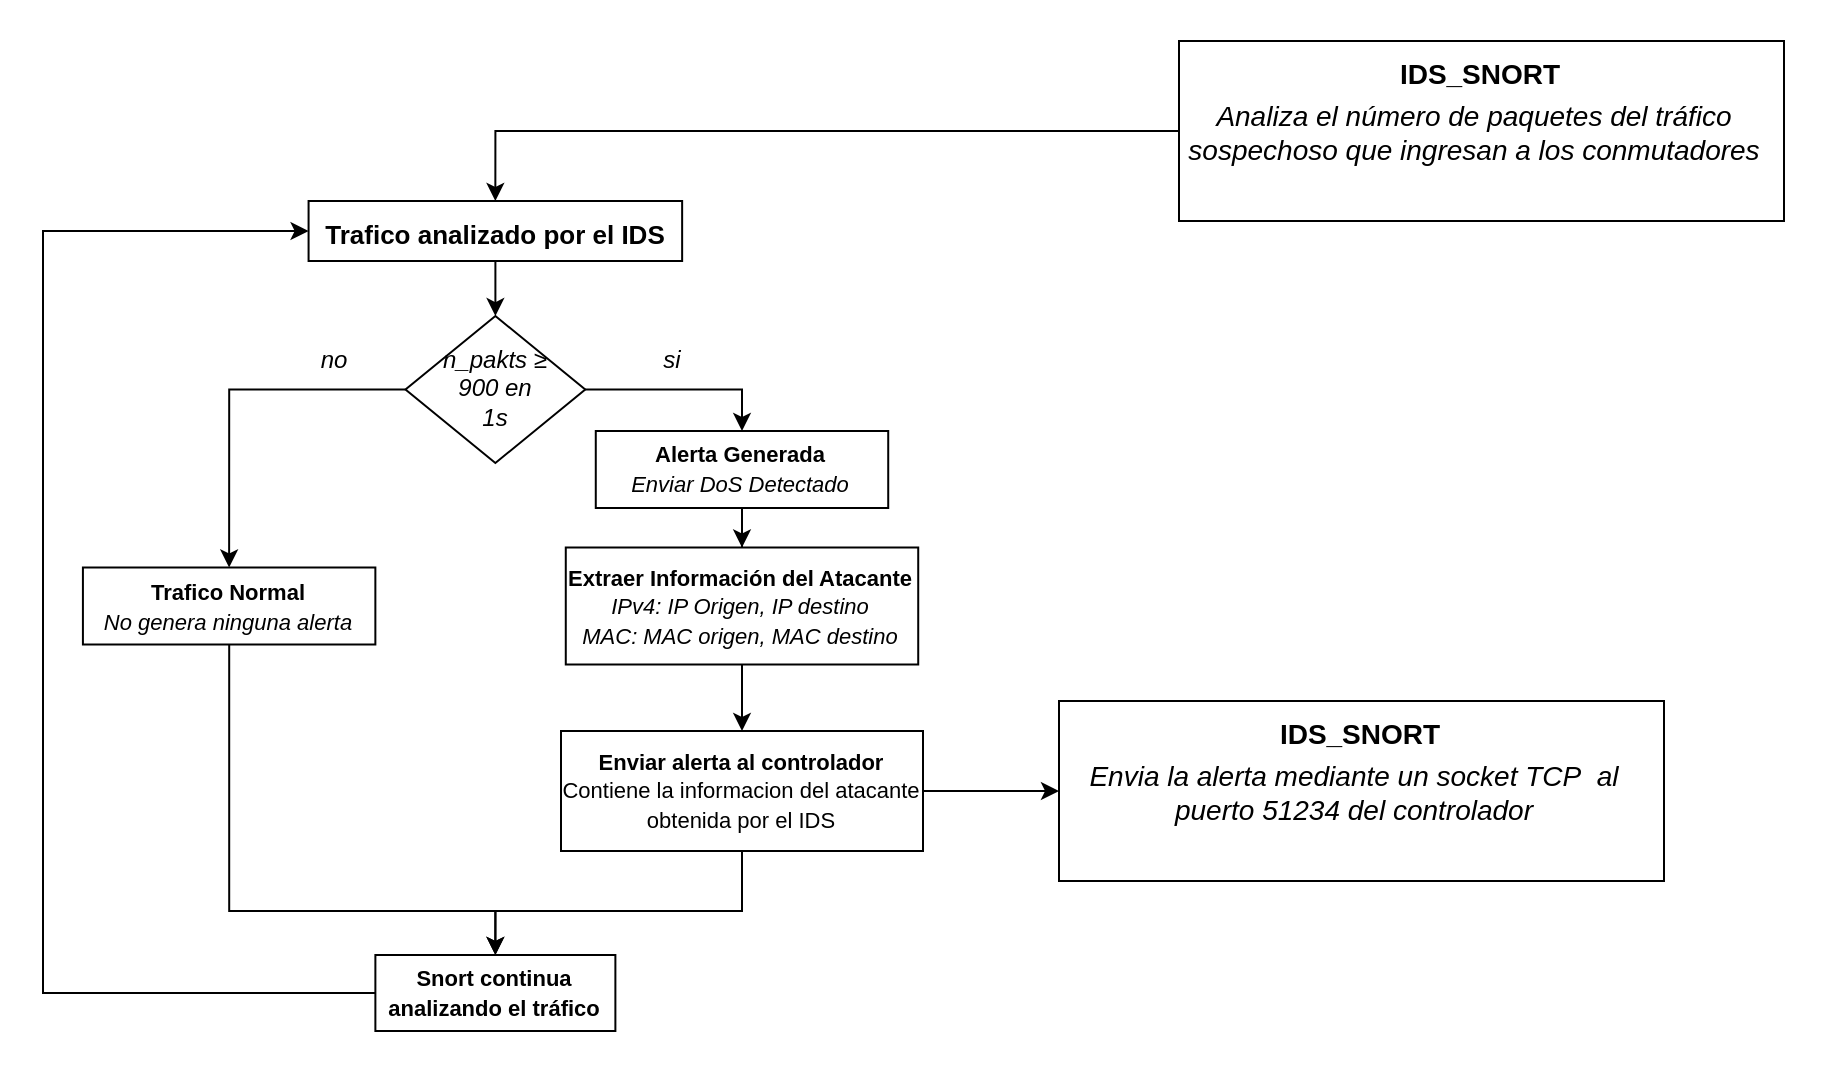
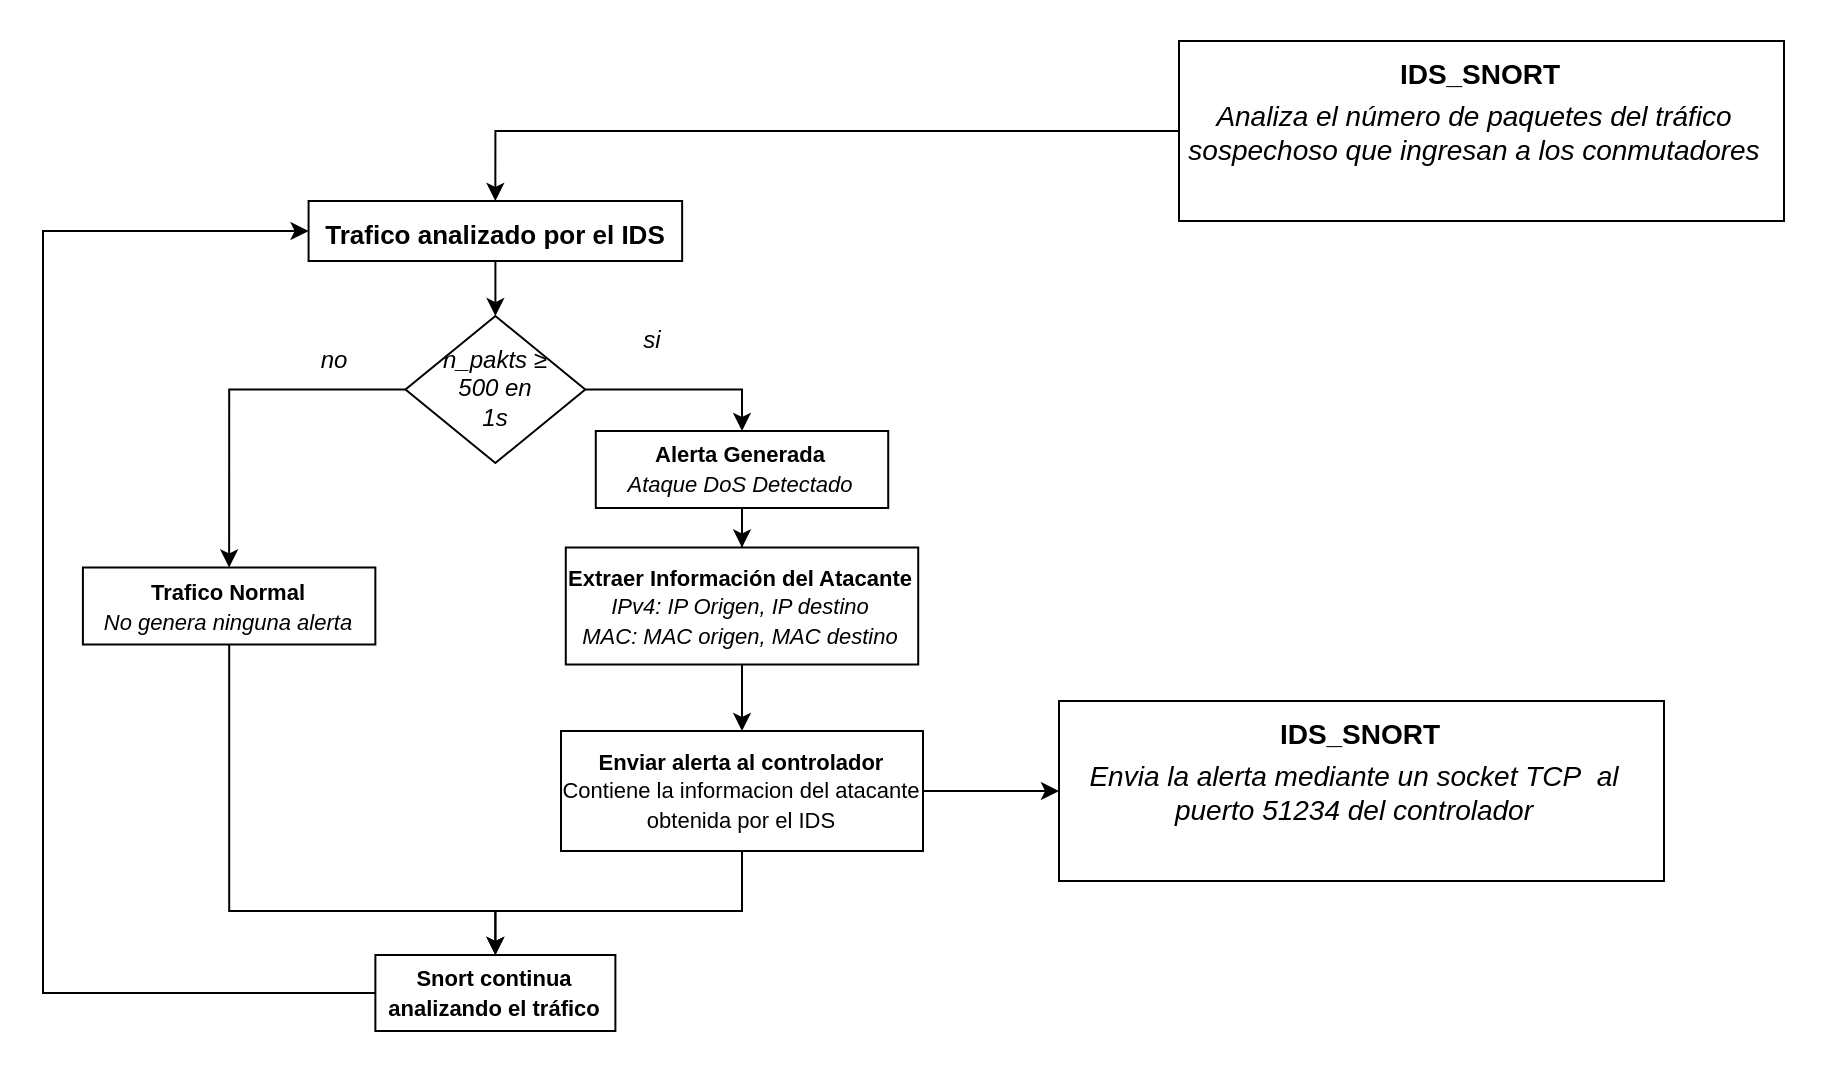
node "si": moved (672, 361) -> (652, 341)
node "n_pakts ≥ 900 en 1s": label "n_pakts ≥ 900 en 1s" -> "n_pakts ≥ 500 en 1s"
node "Alerta Generada Enviar DoS Detectado": label "Alerta Generada Enviar DoS Detectado" -> "Alerta Generada Ataque DoS Detectado"
